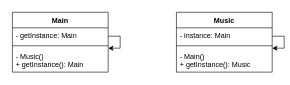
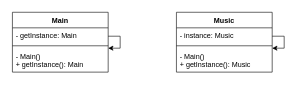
node "- instance: Main": label "- instance: Main" -> "- instance: Music"
node "- Music() + getInstance(): Main": label "- Music() + getInstance(): Main" -> "- Main() + getInstance(): Main"
